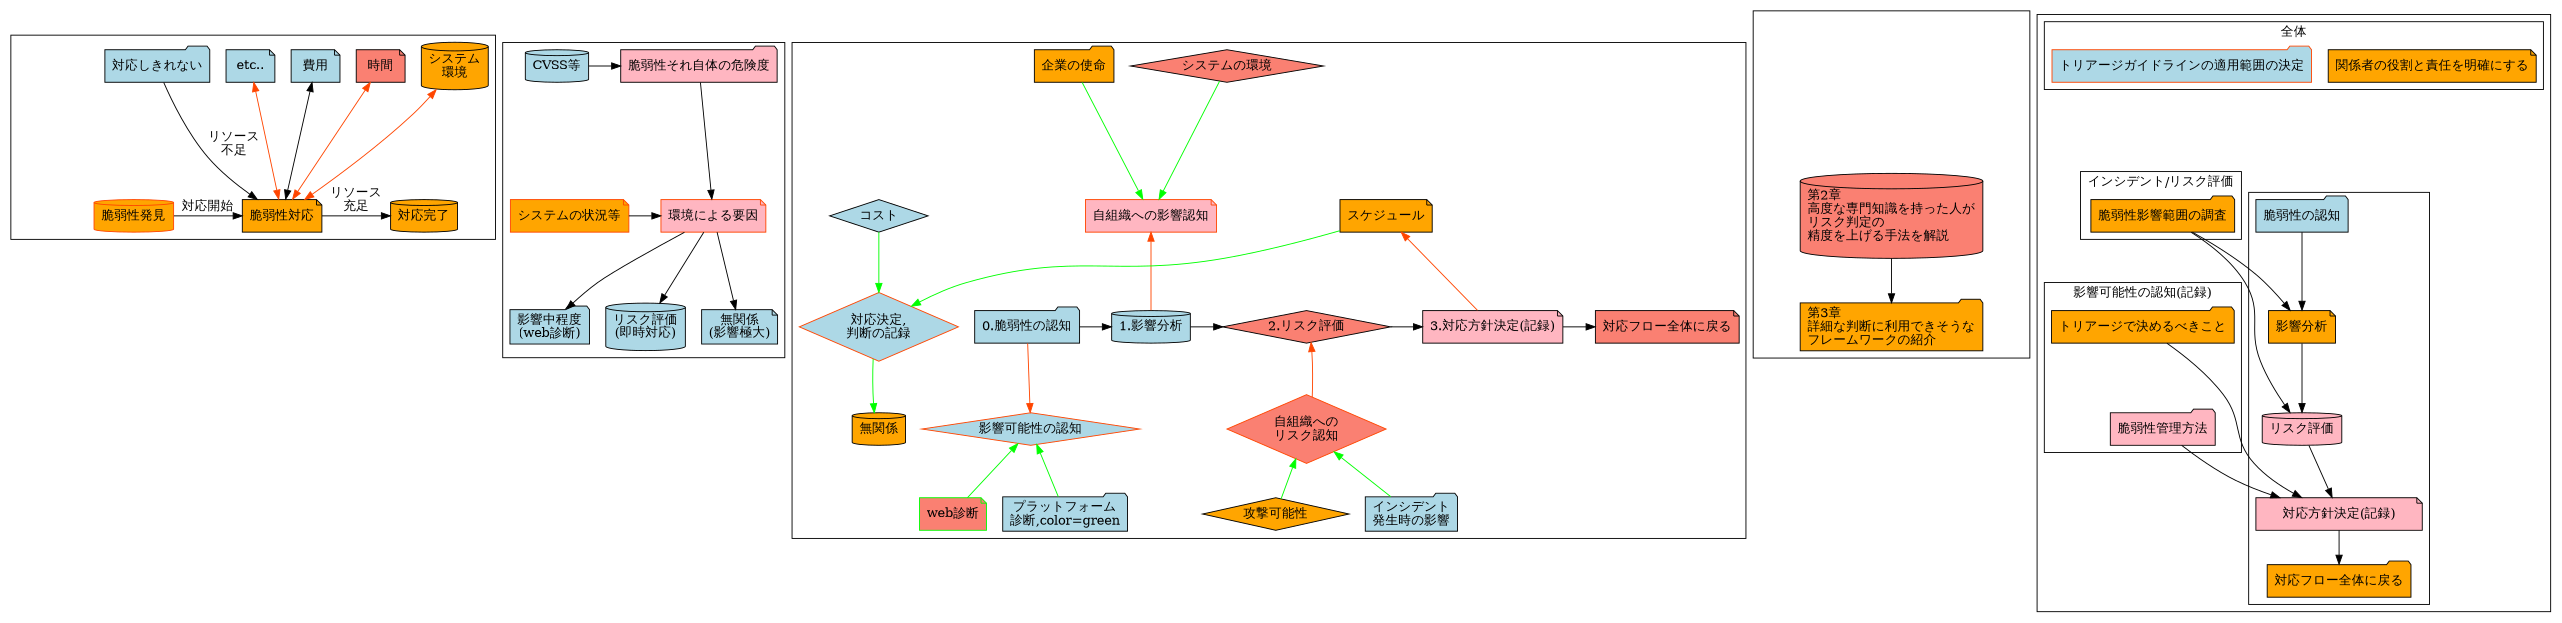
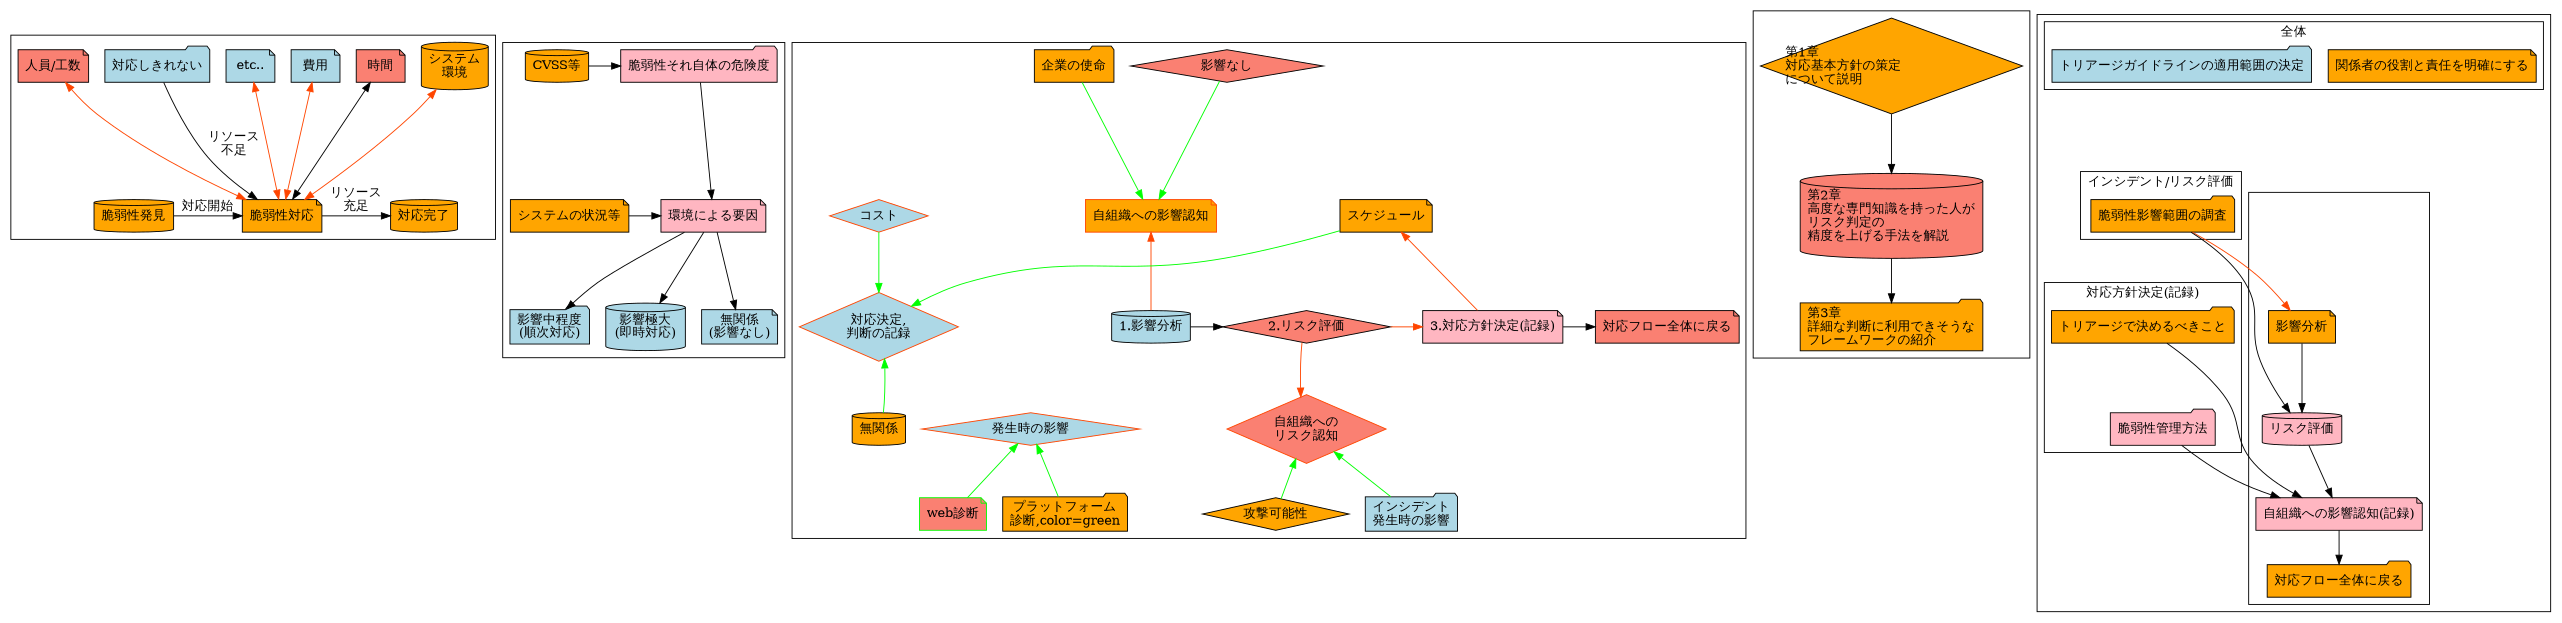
node "人員/工数": added
node "CVSS等": fillcolor lightblue -> orange
node "システムの環境": label "システムの環境" -> "影響なし"
node "第1章 対応基本方針の策定 について説明": added
node "トリアージガイドラインの適用範囲の決定": color orangered -> black
edge "費用" -- "脆弱性対応": color black -> orangered
edge "時間" -- "脆弱性対応": color orangered -> black
node "脆弱性発見": color orangered -> black
node "システムの状況等": color orangered -> black
node "環境による要因": color orangered -> black
node "コスト": color black -> orangered
node "自組織への影響認知": fillcolor lightpink -> orange
node "脆弱性の認知": removed
edge "脆弱性影響範囲の調査" -> "影響分析": color black -> orangered
cluster "影響可能性の認知(記録)": label "影響可能性の認知(記録)" -> "対応方針決定(記録)"
node "影響中程度 (web診断)": label "影響中程度 (web診断)" -> "影響中程度 (順次対応)"
node "リスク評価 (即時対応)": label "リスク評価 (即時対応)" -> "影響極大 (即時対応)"
node "無関係 (影響極大)": label "無関係 (影響極大)" -> "無関係 (影響なし)"
node "0.脆弱性の認知": removed
edge "2.リスク評価" -> "3.対応方針決定(記録)": color black -> orangered
edge "自組織への リスク認知" -> "2.リスク評価": reversed
edge "対応決定, 判断の記録" -> "無関係": reversed
node "影響可能性の認知": label "影響可能性の認知" -> "発生時の影響"
node "プラットフォーム 診断,color=green": fillcolor lightblue -> orange
node "対応方針決定(記録)": label "対応方針決定(記録)" -> "自組織への影響認知(記録)"
